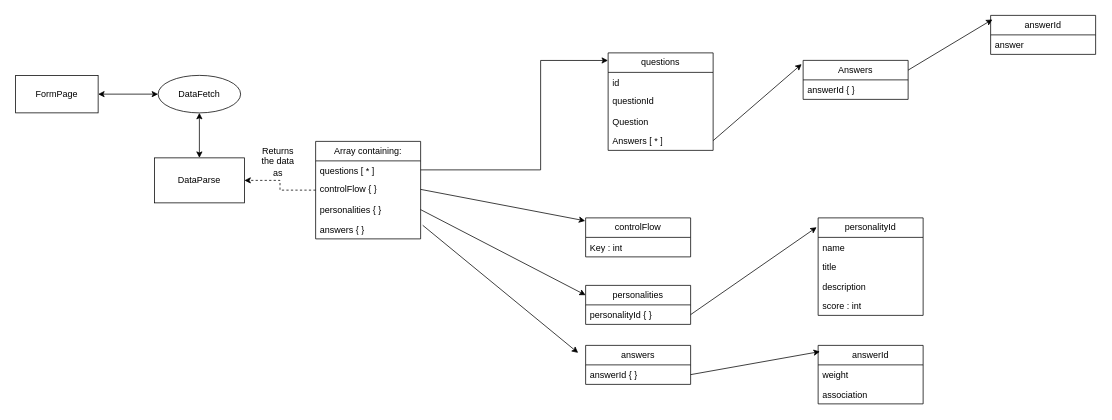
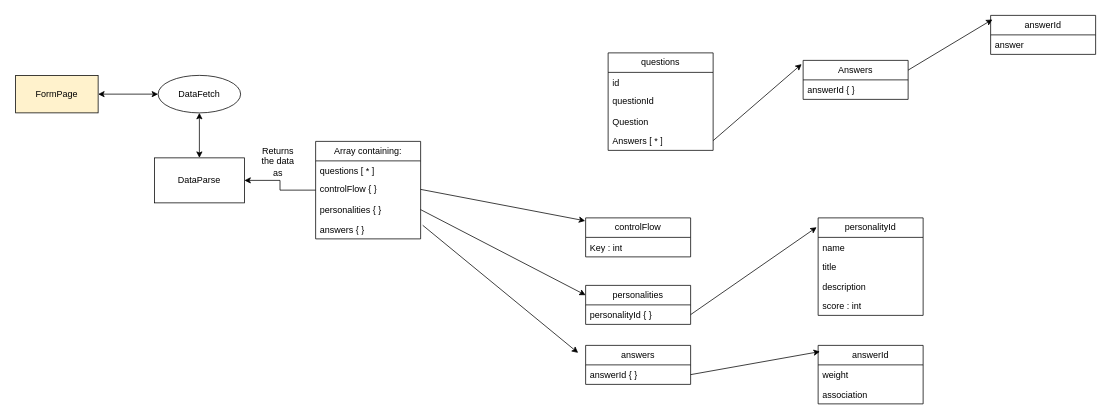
edge "questions [ * ]" -> "questions": removed
node "FormPage": fillcolor #ffffff -> #fff2cc
edge "Array containing:" -> "DataParse": style dashed -> solid
